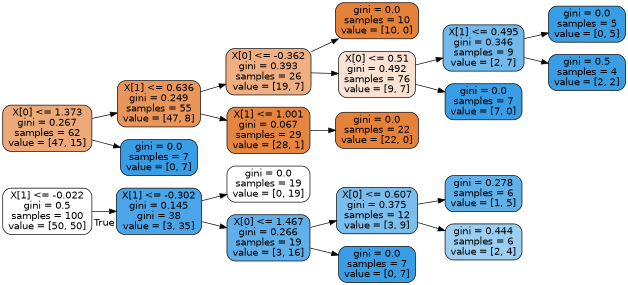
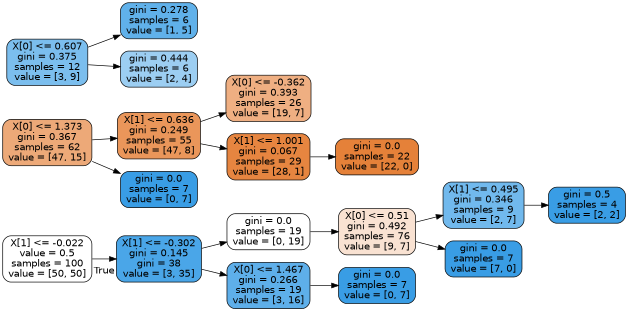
node "gini = 0.0 samples = 10 value = [10, 0]": removed
node "gini = 0.0 samples = 5 value = [0, 5]": removed
edge "X[0] <= -0.362 gini = 0.393 samples = 26 value = [19, 7]" -> "X[0] <= 0.51 gini = 0.492 samples = 76 value = [9, 7]": now "gini = 0.0 samples = 19 value = [0, 19]" -> "X[0] <= 0.51 gini = 0.492 samples = 76 value = [9, 7]"
node "X[0] <= 1.373 gini = 0.267 samples = 62 value = [47, 15]": label "X[0] <= 1.373 gini = 0.267 samples = 62 value = [47, 15]" -> "X[0] <= 1.373 gini = 0.367 samples = 62 value = [47, 15]"
node "X[1] <= -0.022 gini = 0.5 samples = 100 value = [50, 50]": label "X[1] <= -0.022 gini = 0.5 samples = 100 value = [50, 50]" -> "X[1] <= -0.022 value = 0.5 samples = 100 value = [50, 50]"
edge "X[0] <= 1.467 gini = 0.266 samples = 19 value = [3, 16]" -> "X[0] <= 0.607 gini = 0.375 samples = 12 value = [3, 9]": removed
